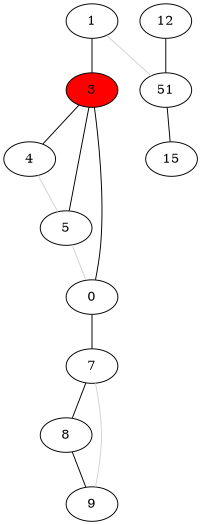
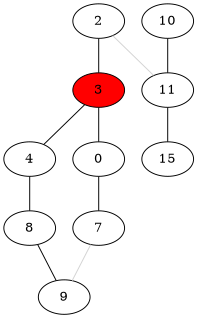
node "1": label "1" -> "2"
node "12": label "12" -> "10"
node "51": label "51" -> "11"
node "5": removed
edge "7" -- "8": now "4" -- "8"
